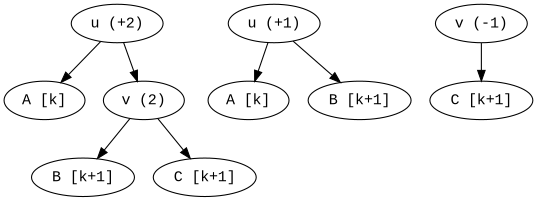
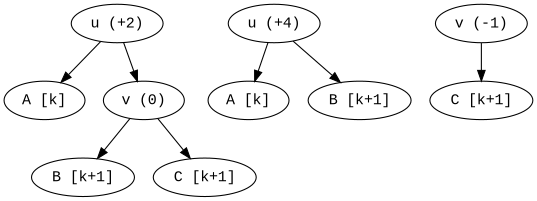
node "u (+1)": label "u (+1)" -> "u (+4)"
node "v (2)": label "v (2)" -> "v (0)"
